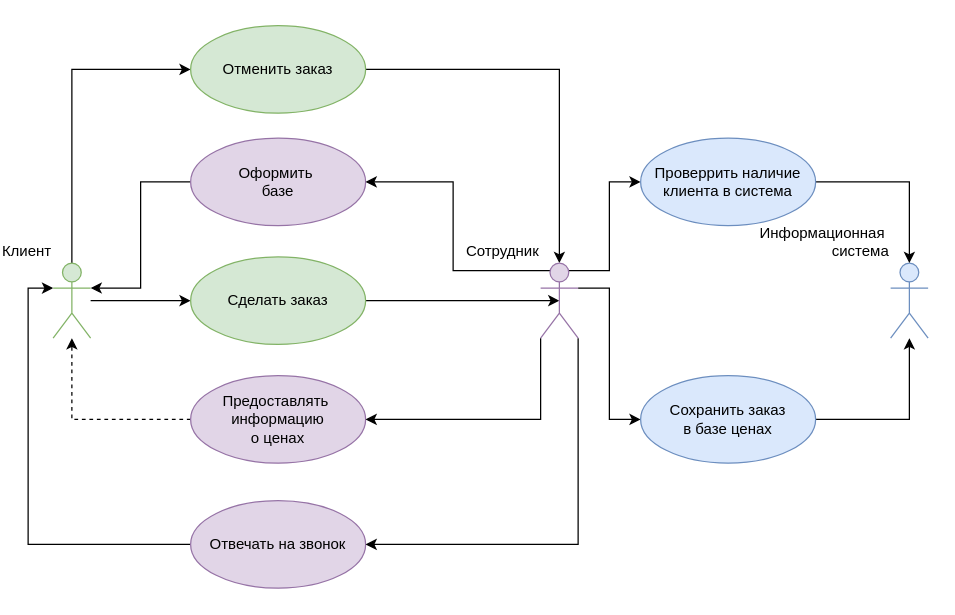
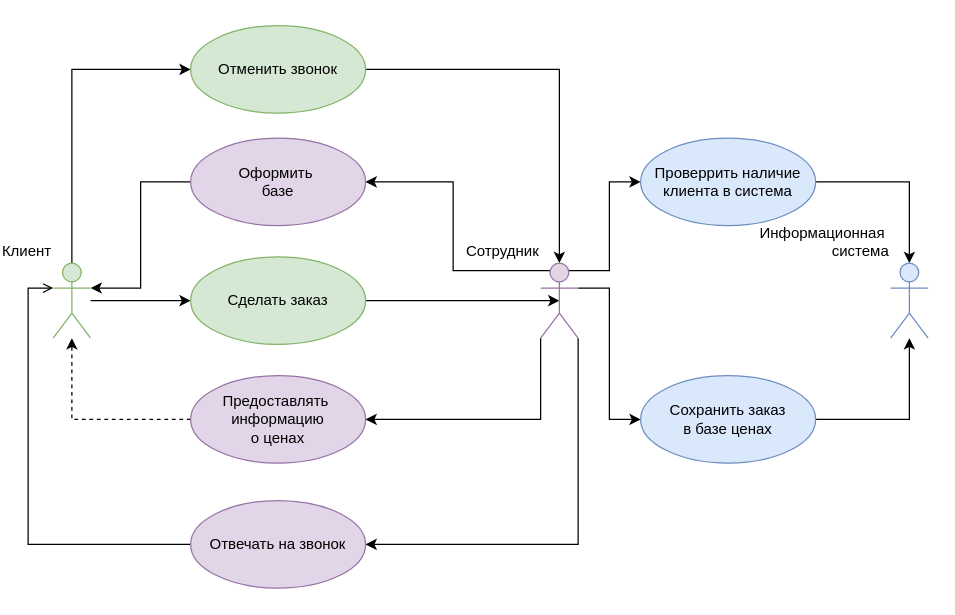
node "Отменить заказ": label "Отменить заказ" -> "Отменить звонок"
edge "Отвечать на звонок" -> "Клиент": arrowhead classic -> open
